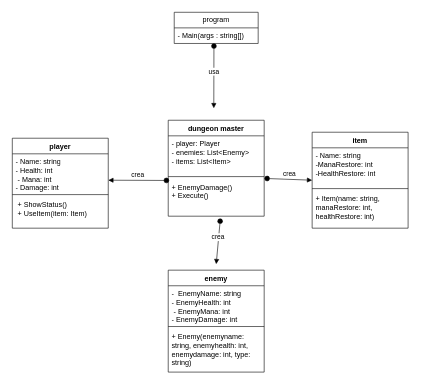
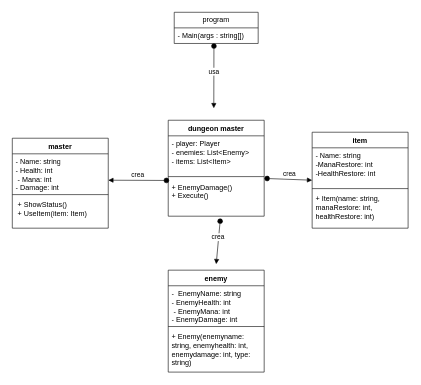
node "player": label "player" -> "master"
